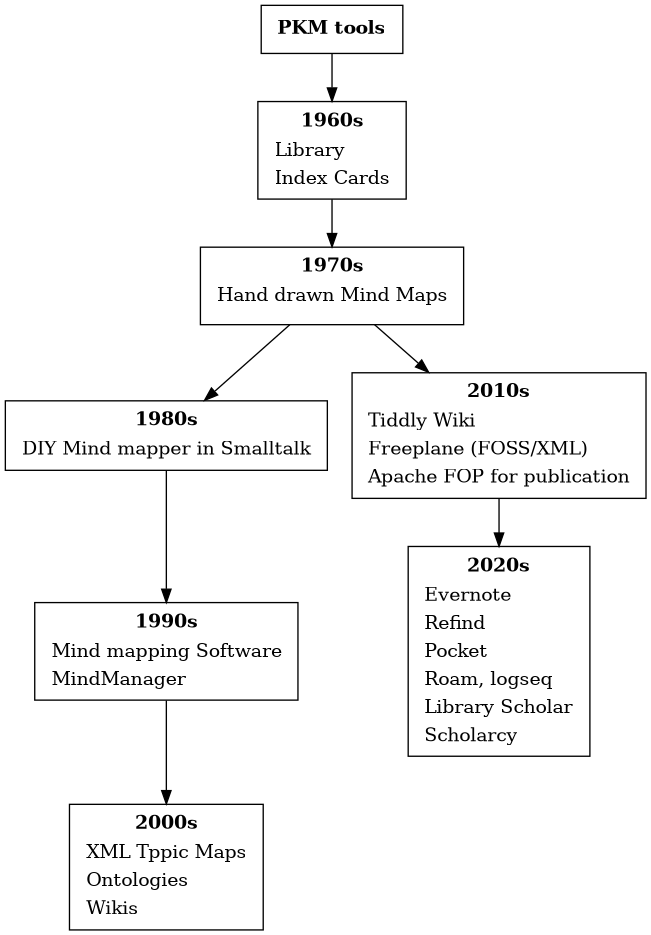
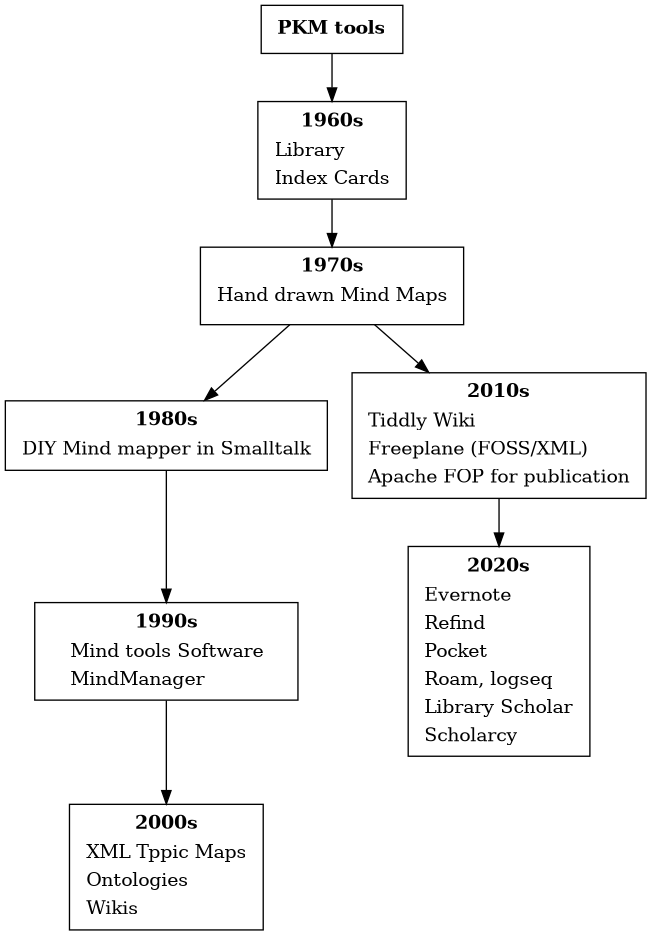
node "1990s": text "Mind mapping Software" -> "Mind tools Software"
